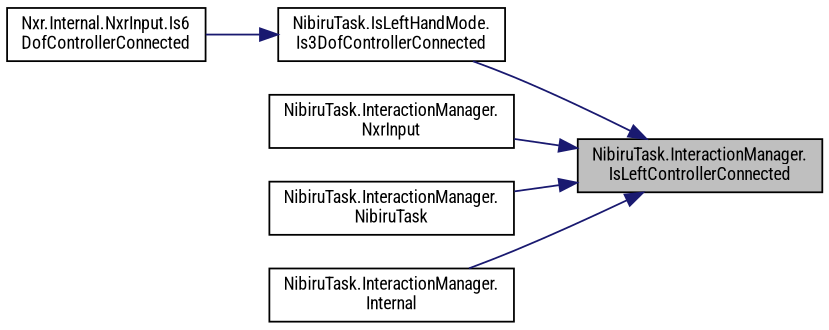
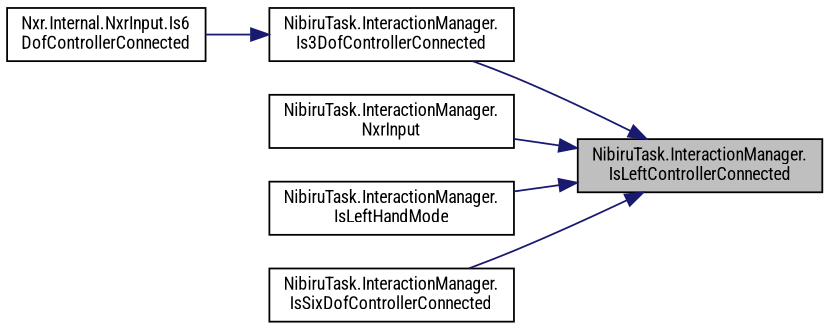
node "NibiruTask.IsLeftHandMode. Is3DofControllerConnected": label "NibiruTask.IsLeftHandMode. Is3DofControllerConnected" -> "NibiruTask.InteractionManager. Is3DofControllerConnected"
node "NibiruTask.InteractionManager. NibiruTask": label "NibiruTask.InteractionManager. NibiruTask" -> "NibiruTask.InteractionManager. IsLeftHandMode"
node "NibiruTask.InteractionManager. Internal": label "NibiruTask.InteractionManager. Internal" -> "NibiruTask.InteractionManager. IsSixDofControllerConnected"
